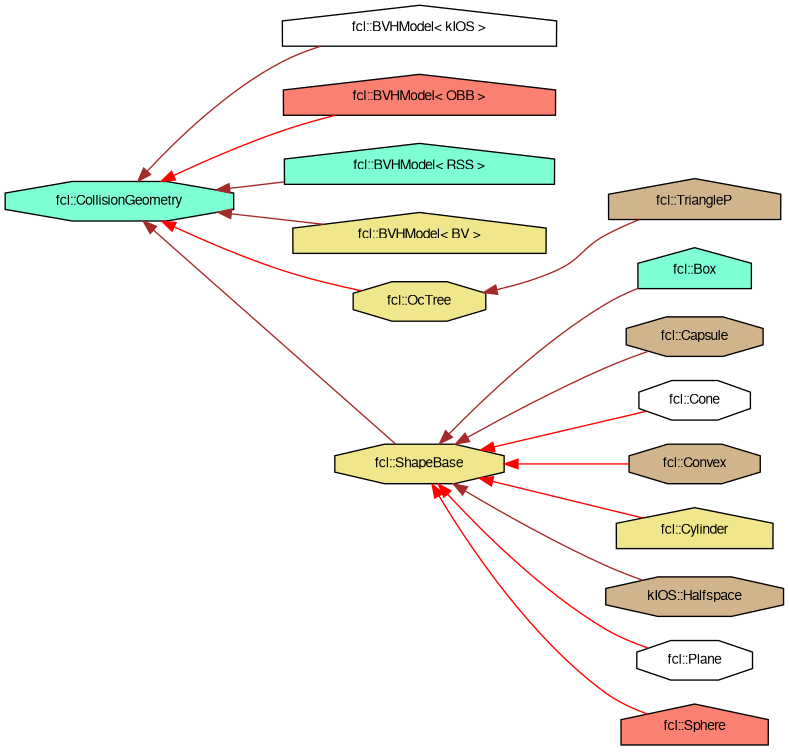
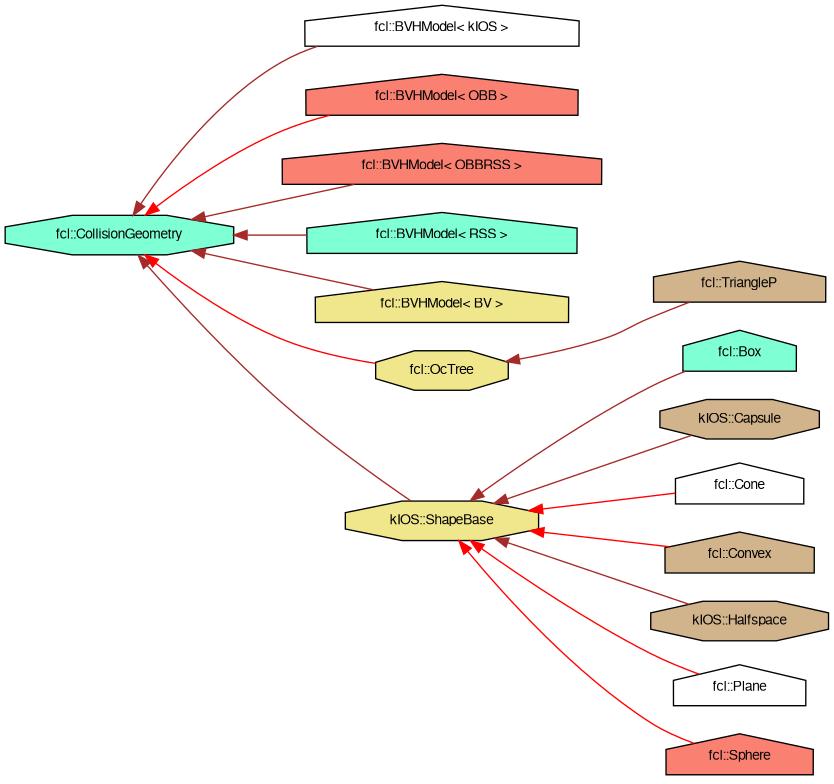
node "fcl::BVHModel< OBBRSS >": added
node "fcl::Capsule": label "fcl::Capsule" -> "kIOS::Capsule"
node "fcl::Cone": shape octagon -> house
node "fcl::ShapeBase": label "fcl::ShapeBase" -> "kIOS::ShapeBase"
node "fcl::Convex": shape octagon -> house
node "fcl::Cylinder": removed
node "fcl::Plane": shape octagon -> house
